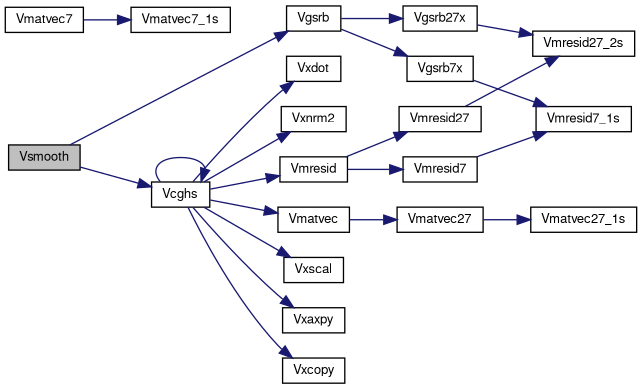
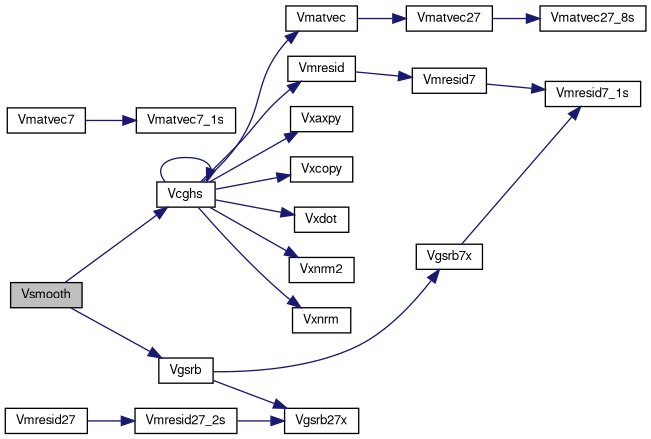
edge "Vgsrb27x" -> "Vmresid27_2s": reversed
edge "Vmresid" -> "Vmresid27": removed
node "Vmatvec27_1s": label "Vmatvec27_1s" -> "Vmatvec27_8s"
node "Vxscal": label "Vxscal" -> "Vxnrm"
